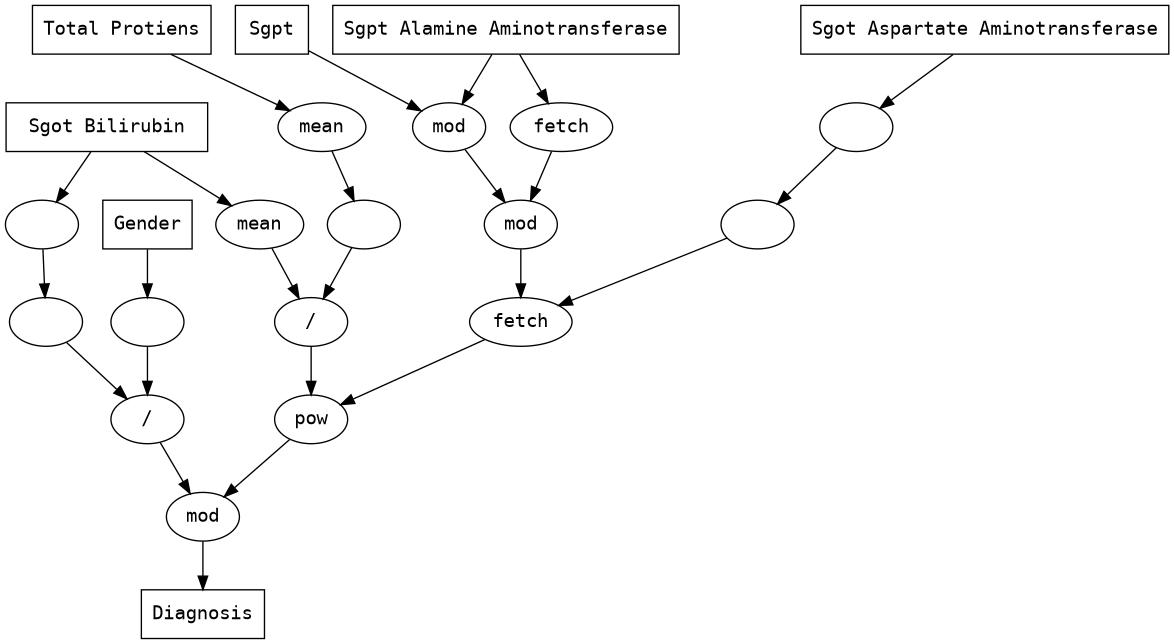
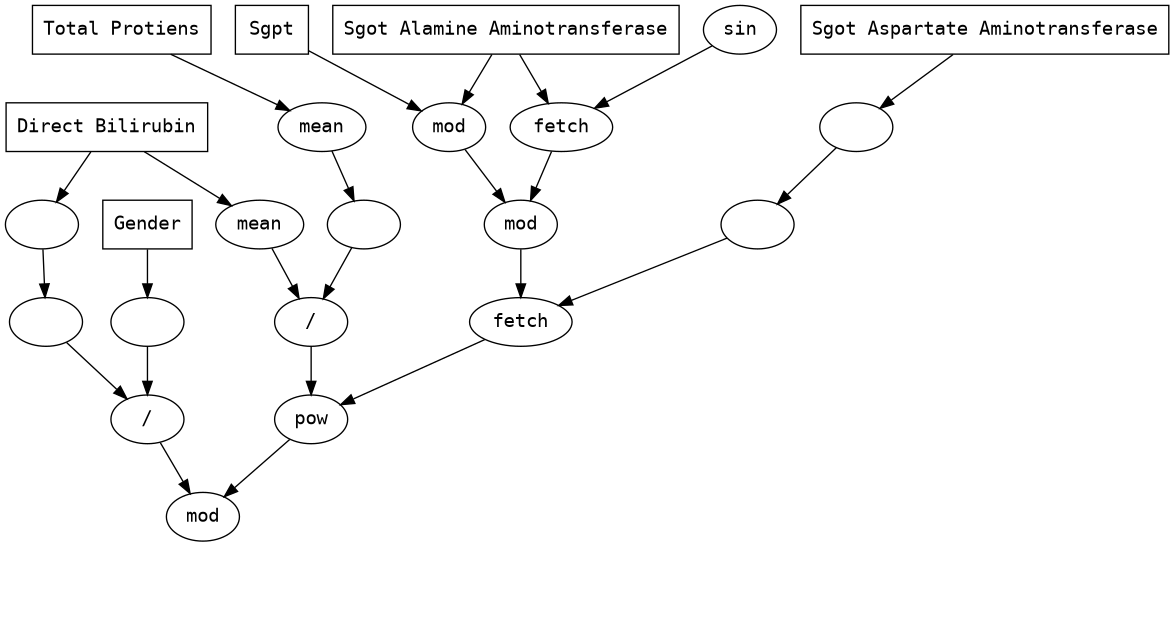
node "Sgpt Alamine Aminotransferase": label "Sgpt Alamine Aminotransferase" -> "Sgot Alamine Aminotransferase"
node "sin": added
node "Sgot Bilirubin": label "Sgot Bilirubin" -> "Direct Bilirubin"
node "Diagnosis": removed
